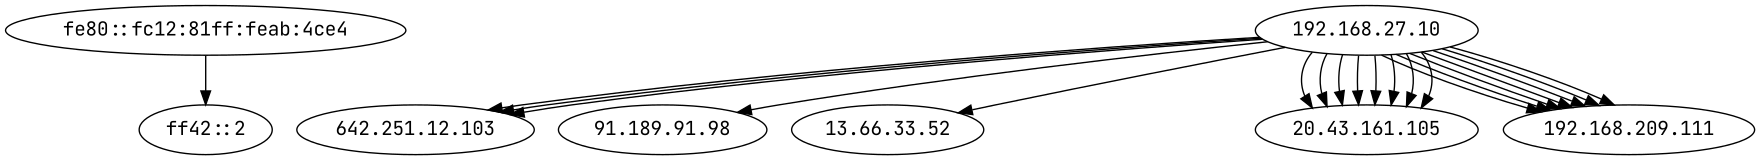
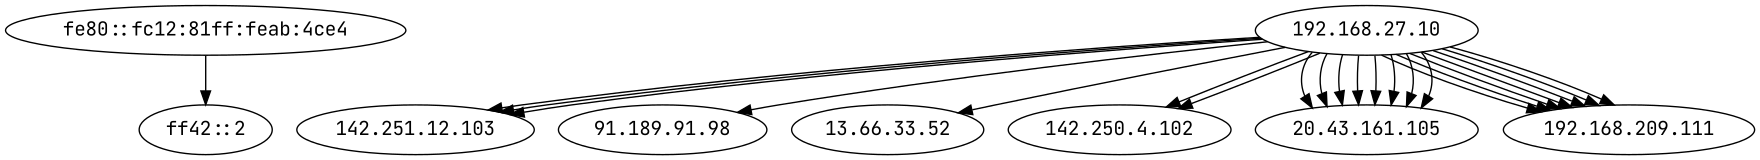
node "642.251.12.103": label "642.251.12.103" -> "142.251.12.103"
node "142.250.4.102": added
